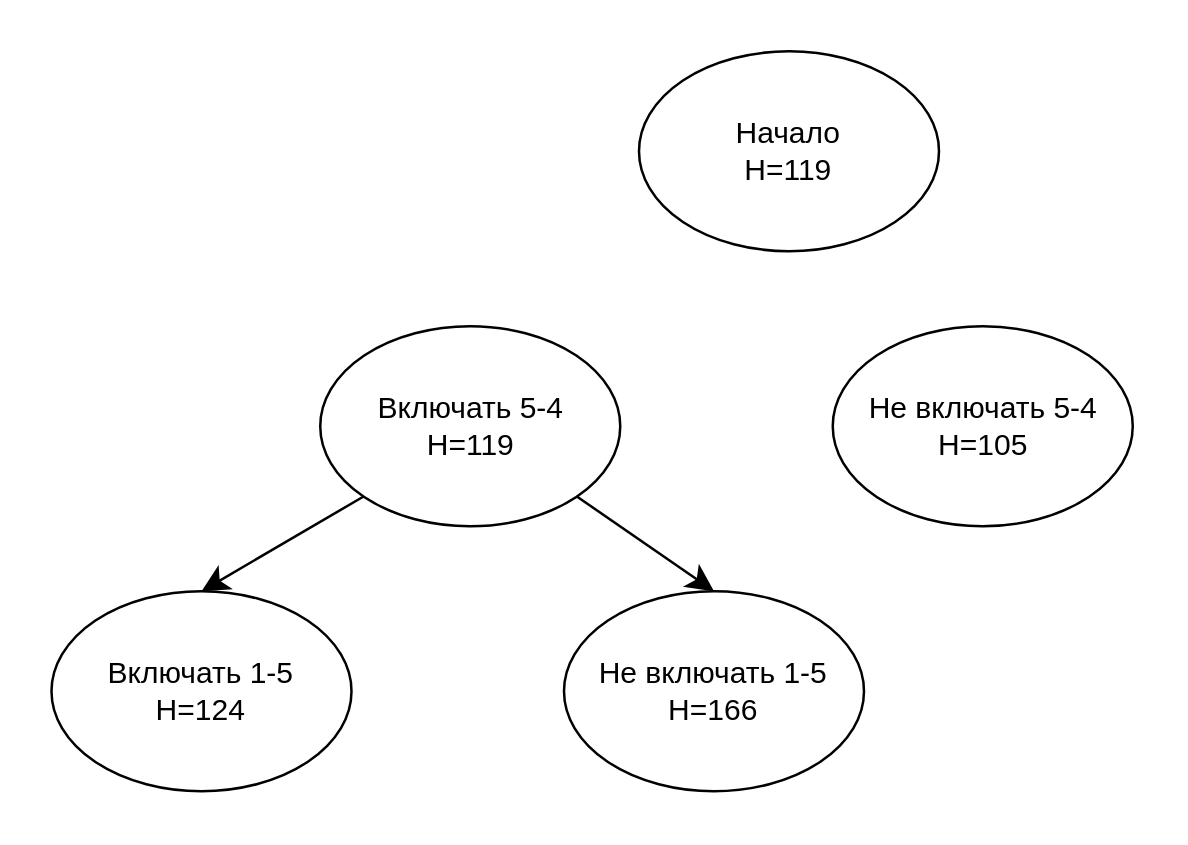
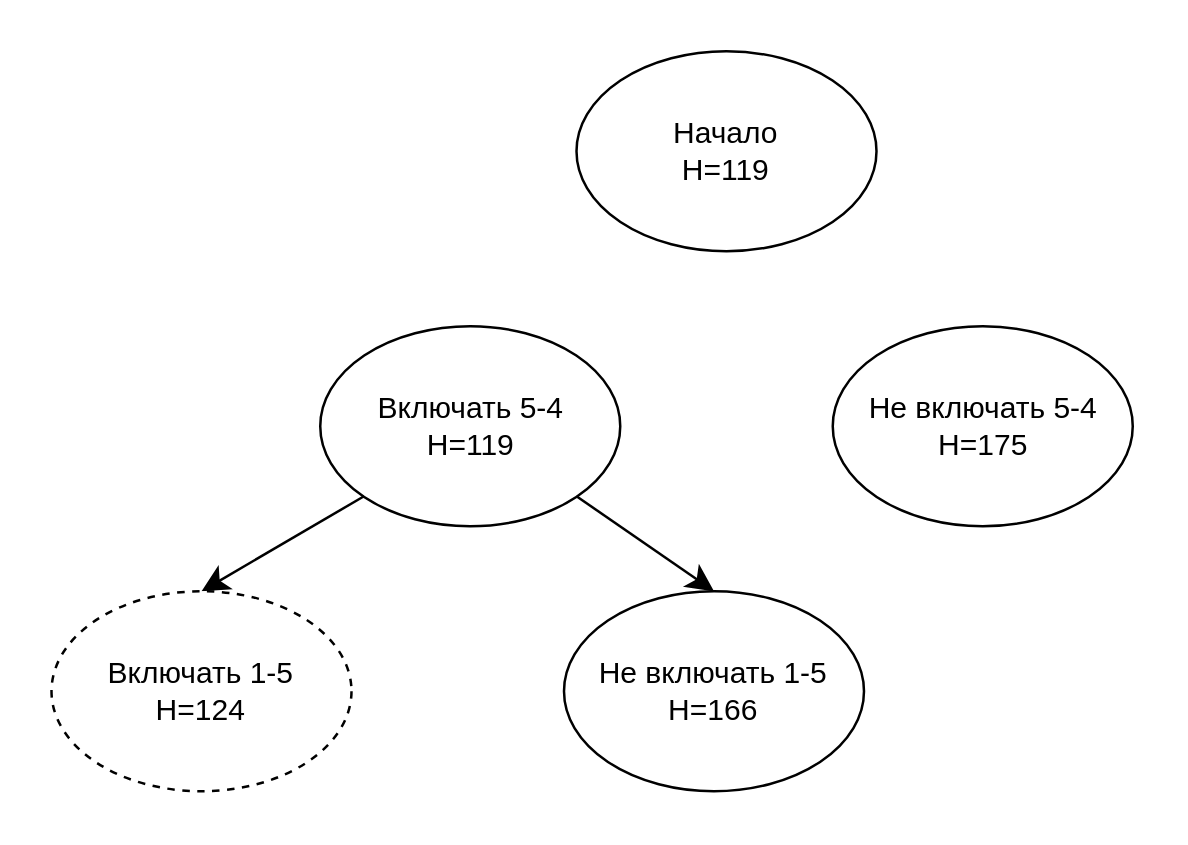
node "Начало H=119": moved (789, 151) -> (726, 151)
node "Не включать 5-4 H=105": label "Не включать 5-4 H=105" -> "Не включать 5-4 H=175"
node "Включать 1-5 H=124": style solid -> dashed
